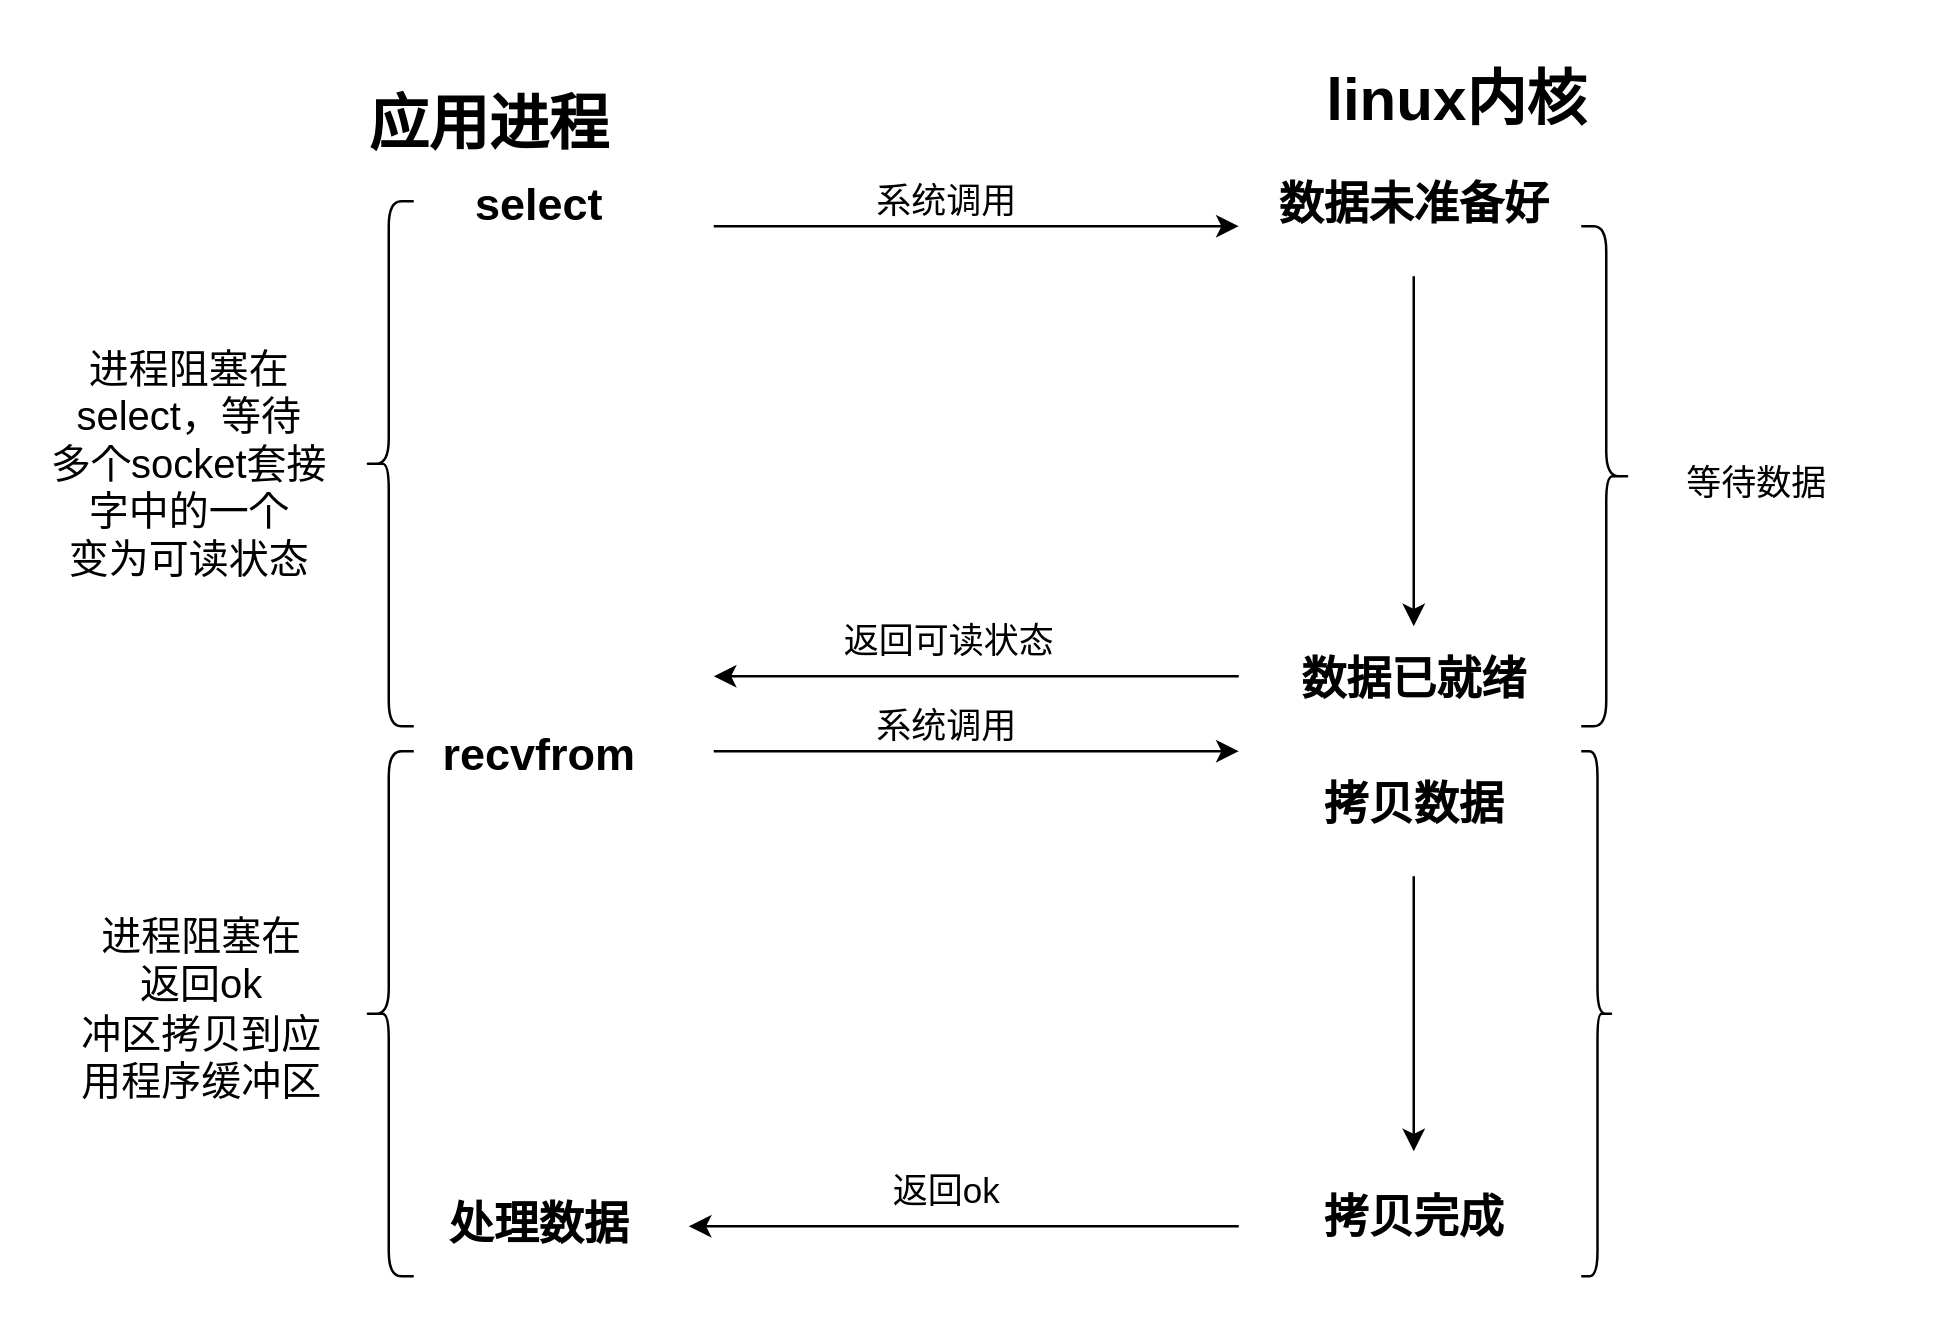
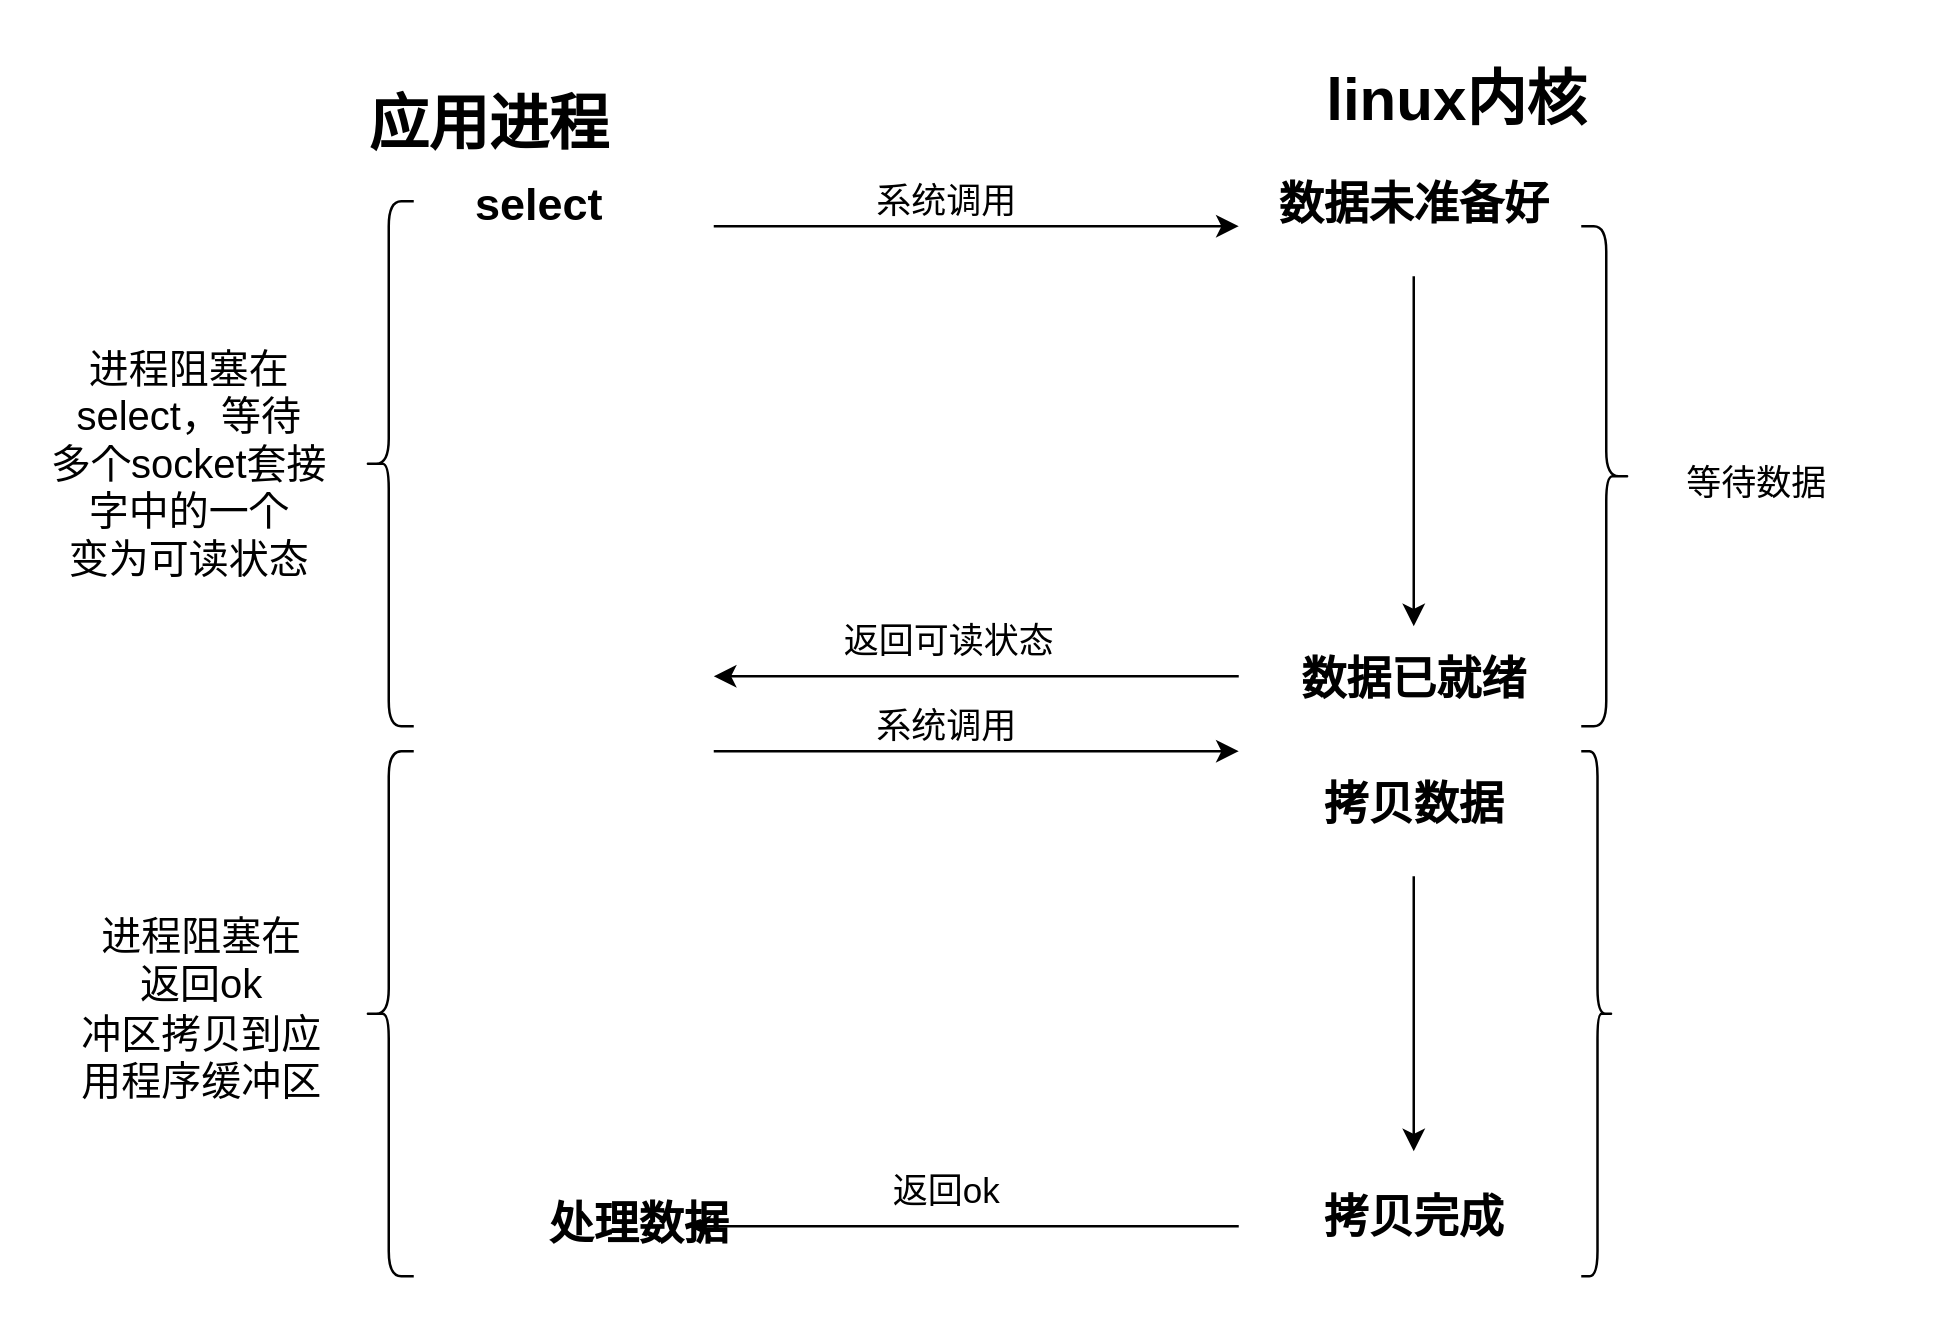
node "recvfrom": removed
node "处理数据": moved (539, 1220) -> (639, 1220)
